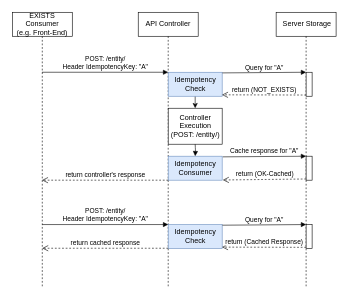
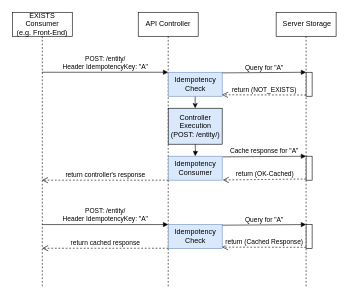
node "Controller Execution (POST: /entity/)": fillcolor #ffffff -> #dae8fc
